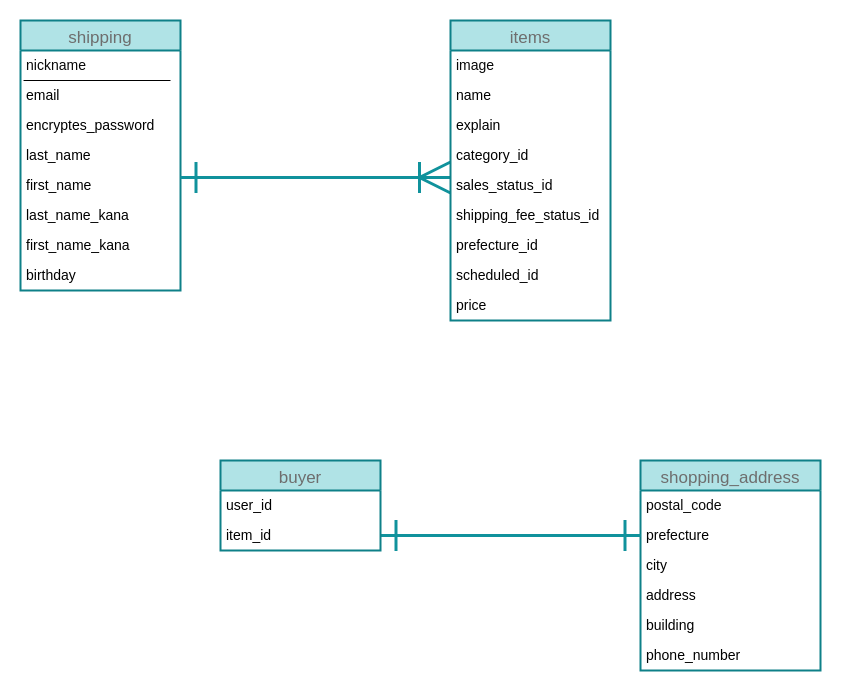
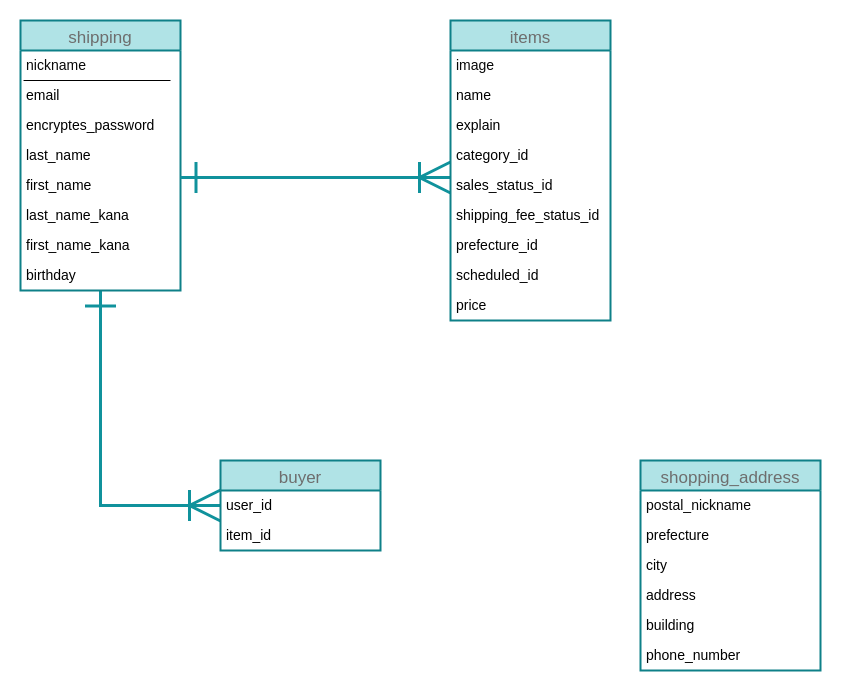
edge "shipping" -- "user_id": added
node "postal_code": label "postal_code" -> "postal_nickname"
edge "item_id" -- "prefecture": removed
